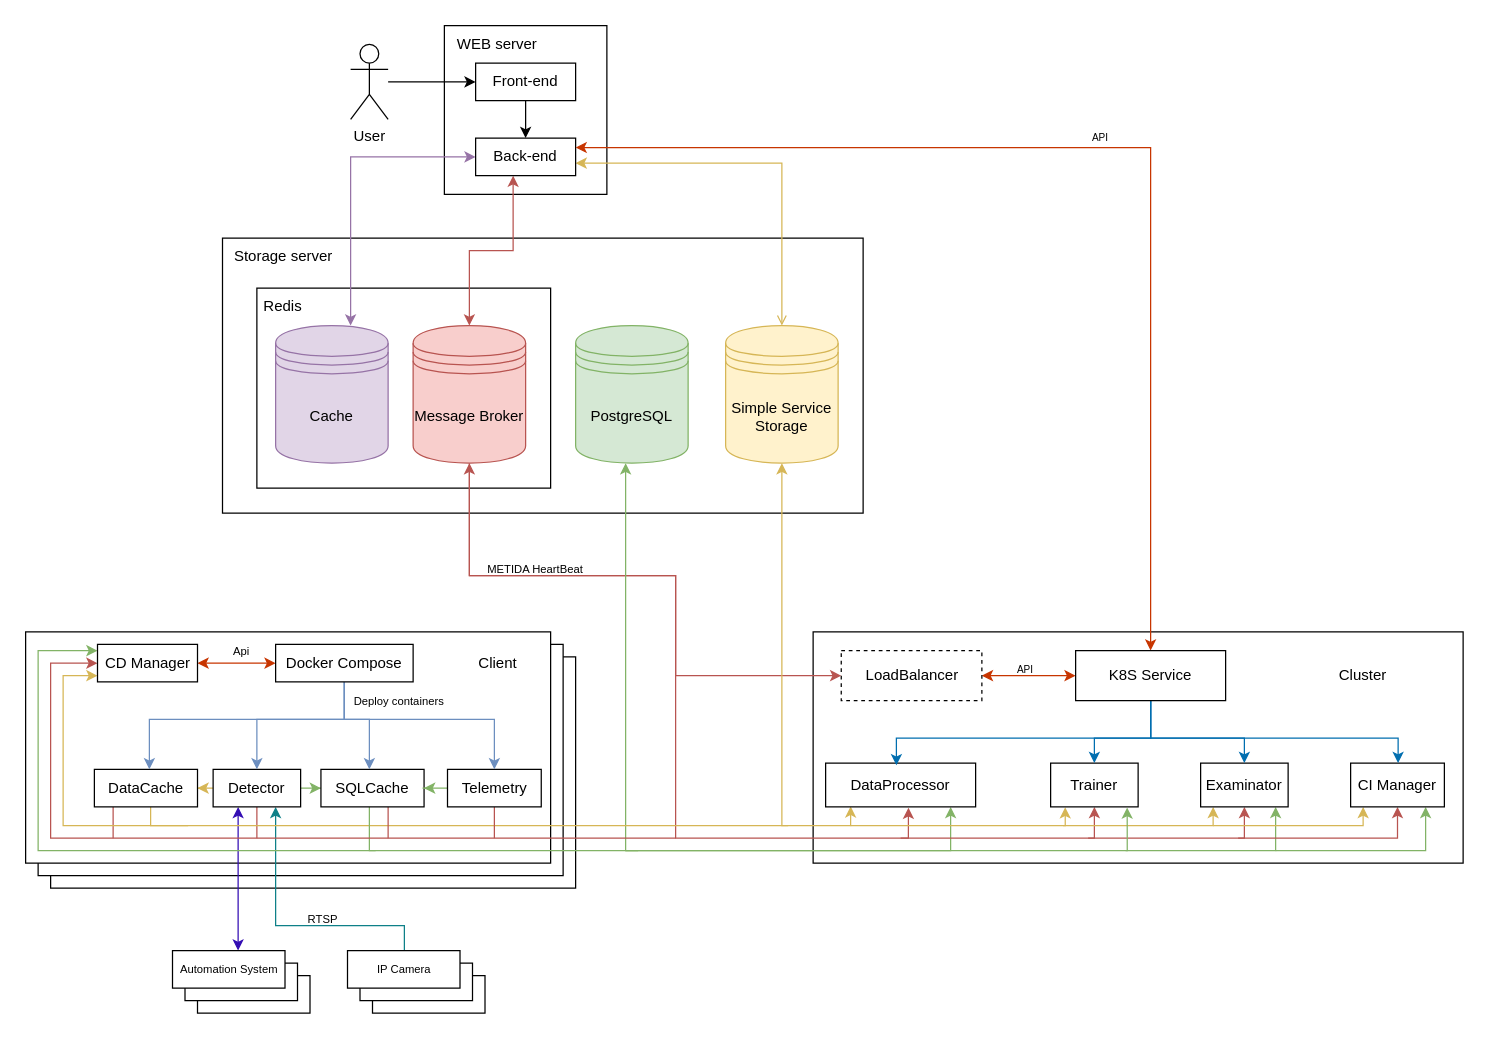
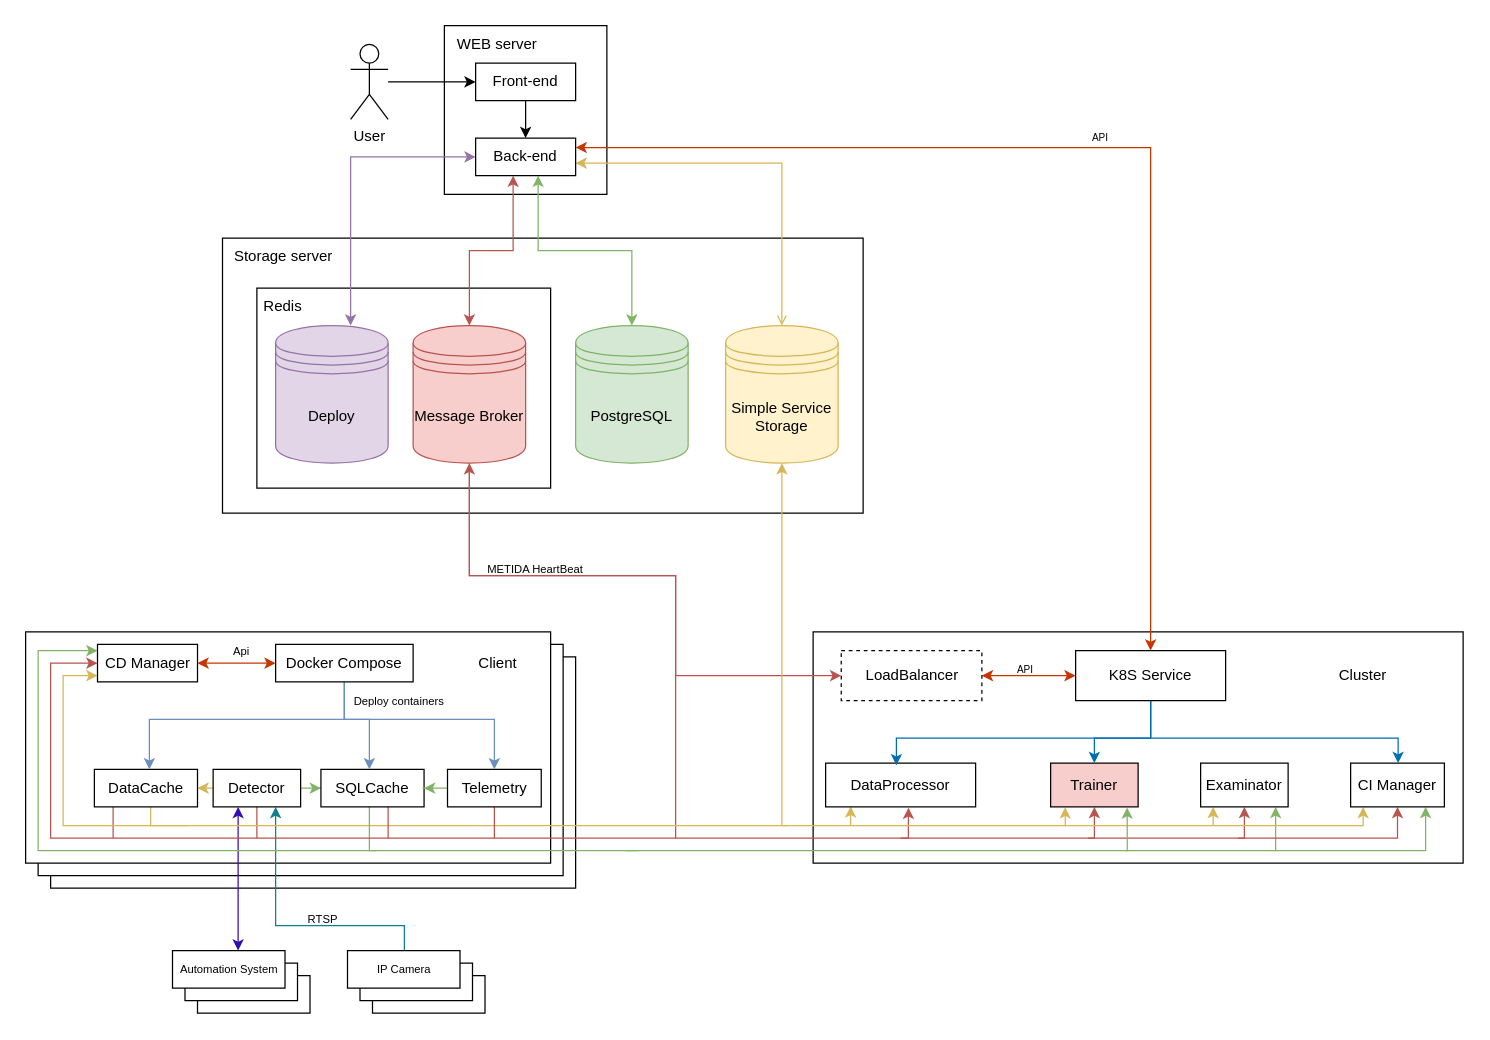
edge "Back-end" -- "PostgreSQL": added
node "Cache": label "Cache" -> "Deploy"
edge "PostgreSQL" -- "DataProcessor": removed
edge "Docker Compose" -> "Detector": removed
edge "K8S Service" -> "Examinator": removed
node "Trainer": fillcolor #ffffff -> #f8cecc
